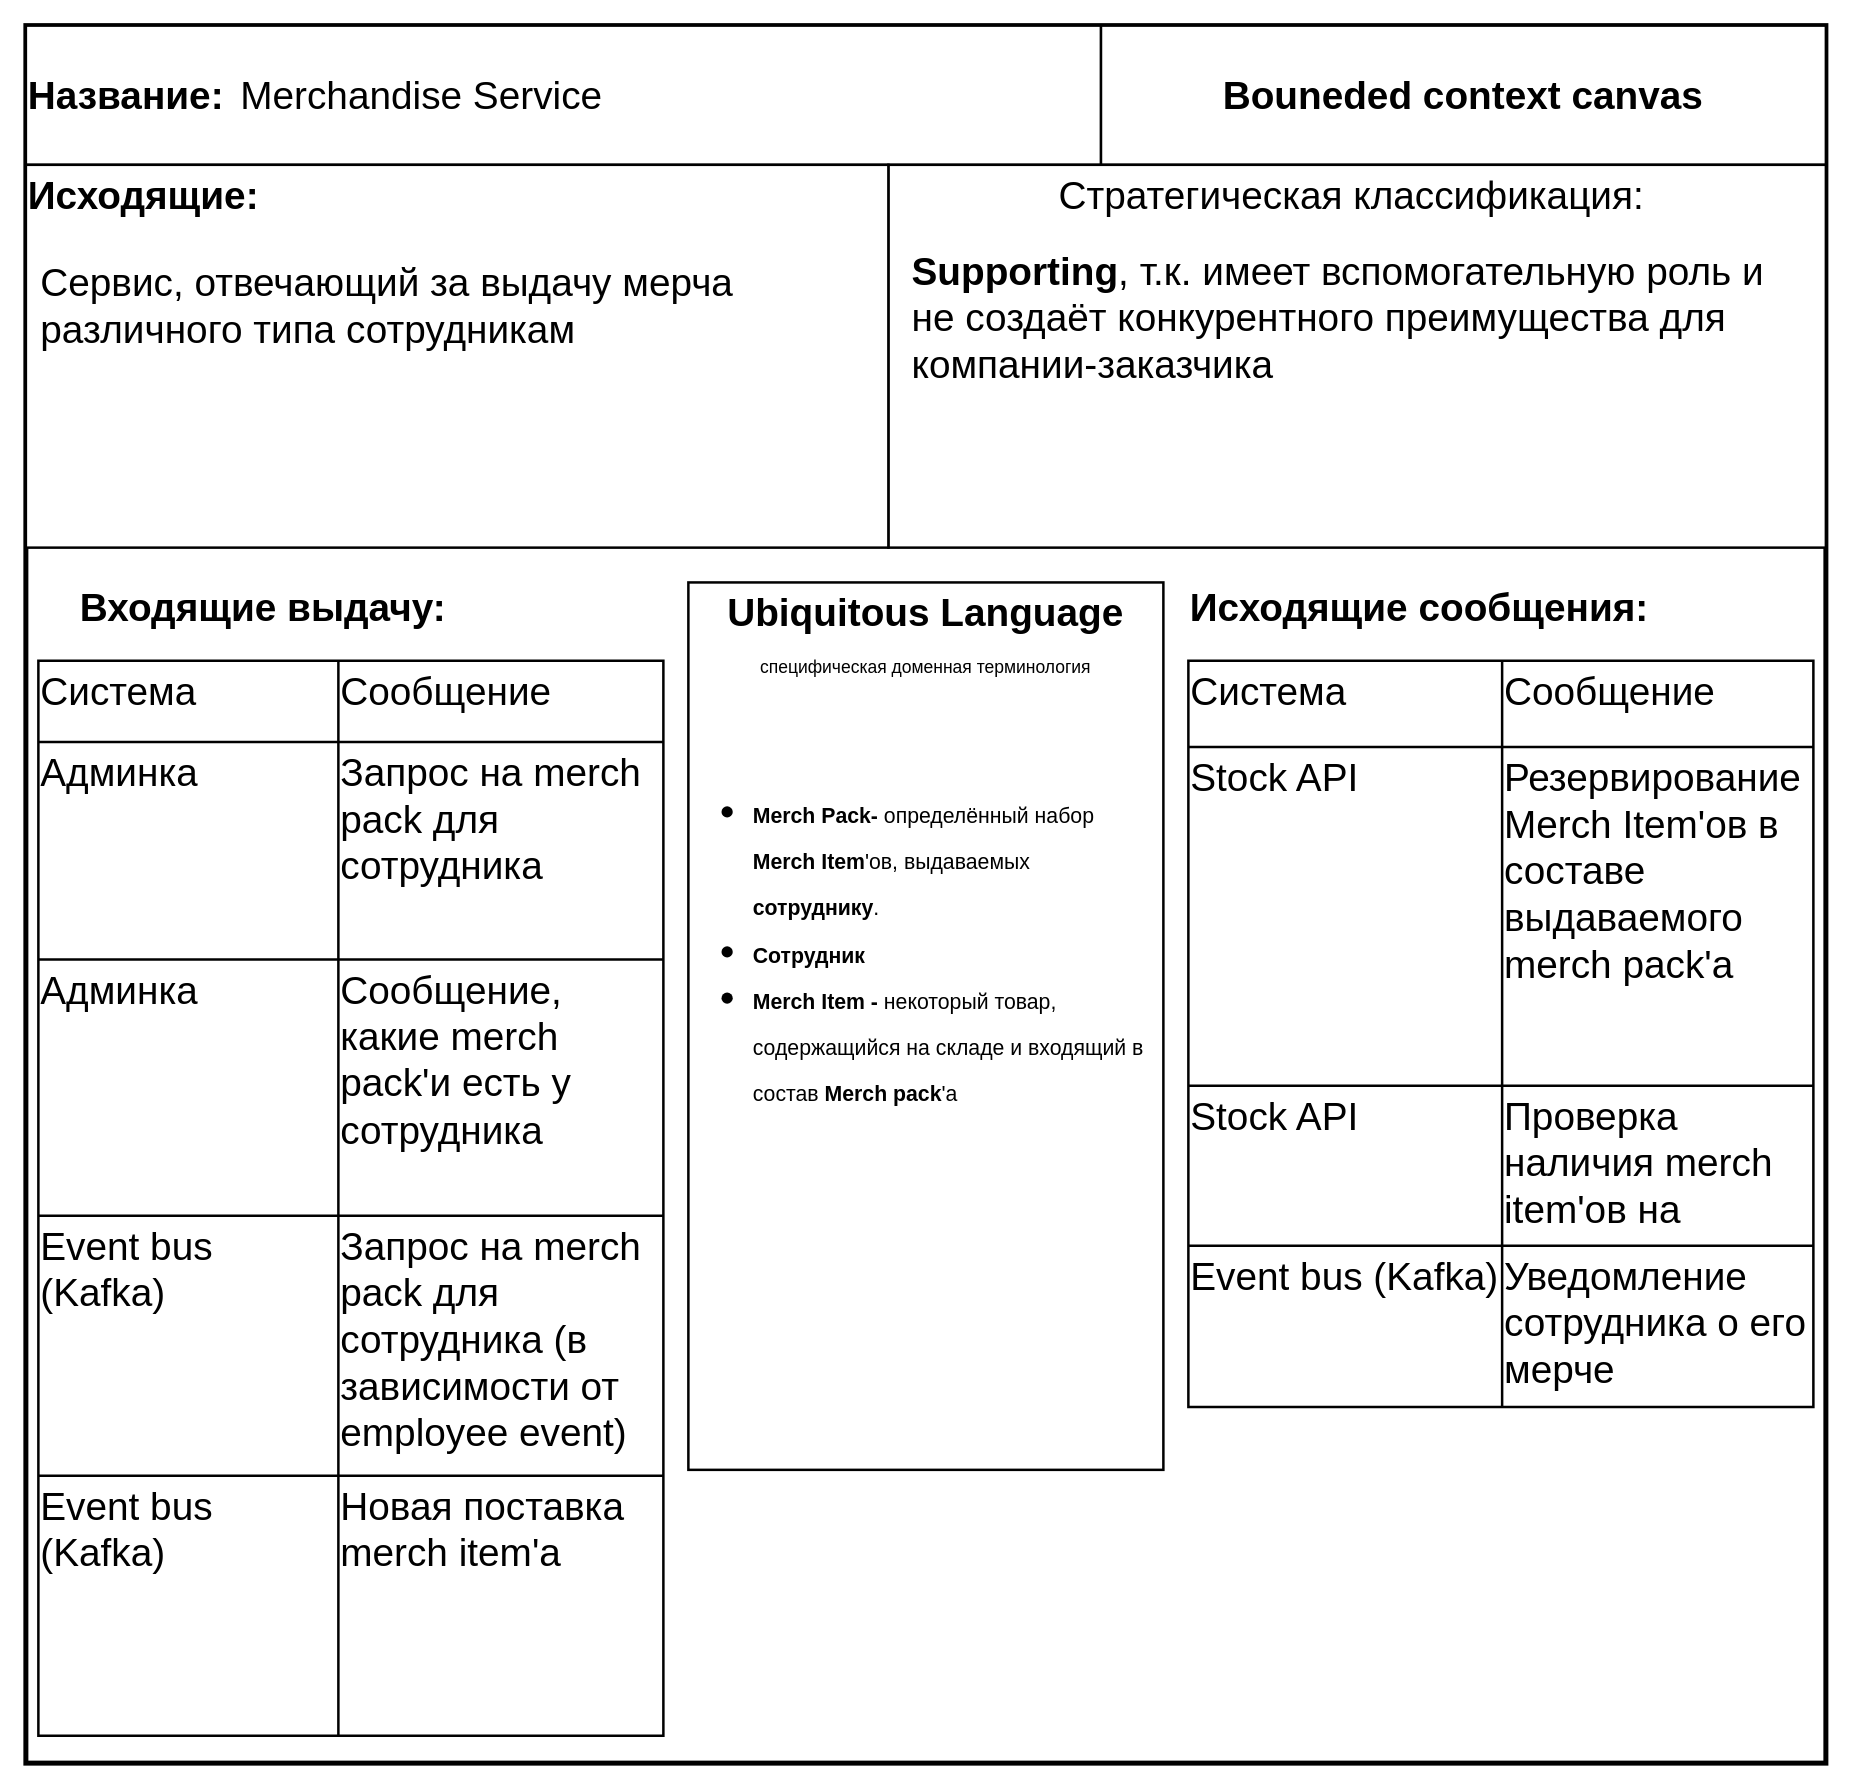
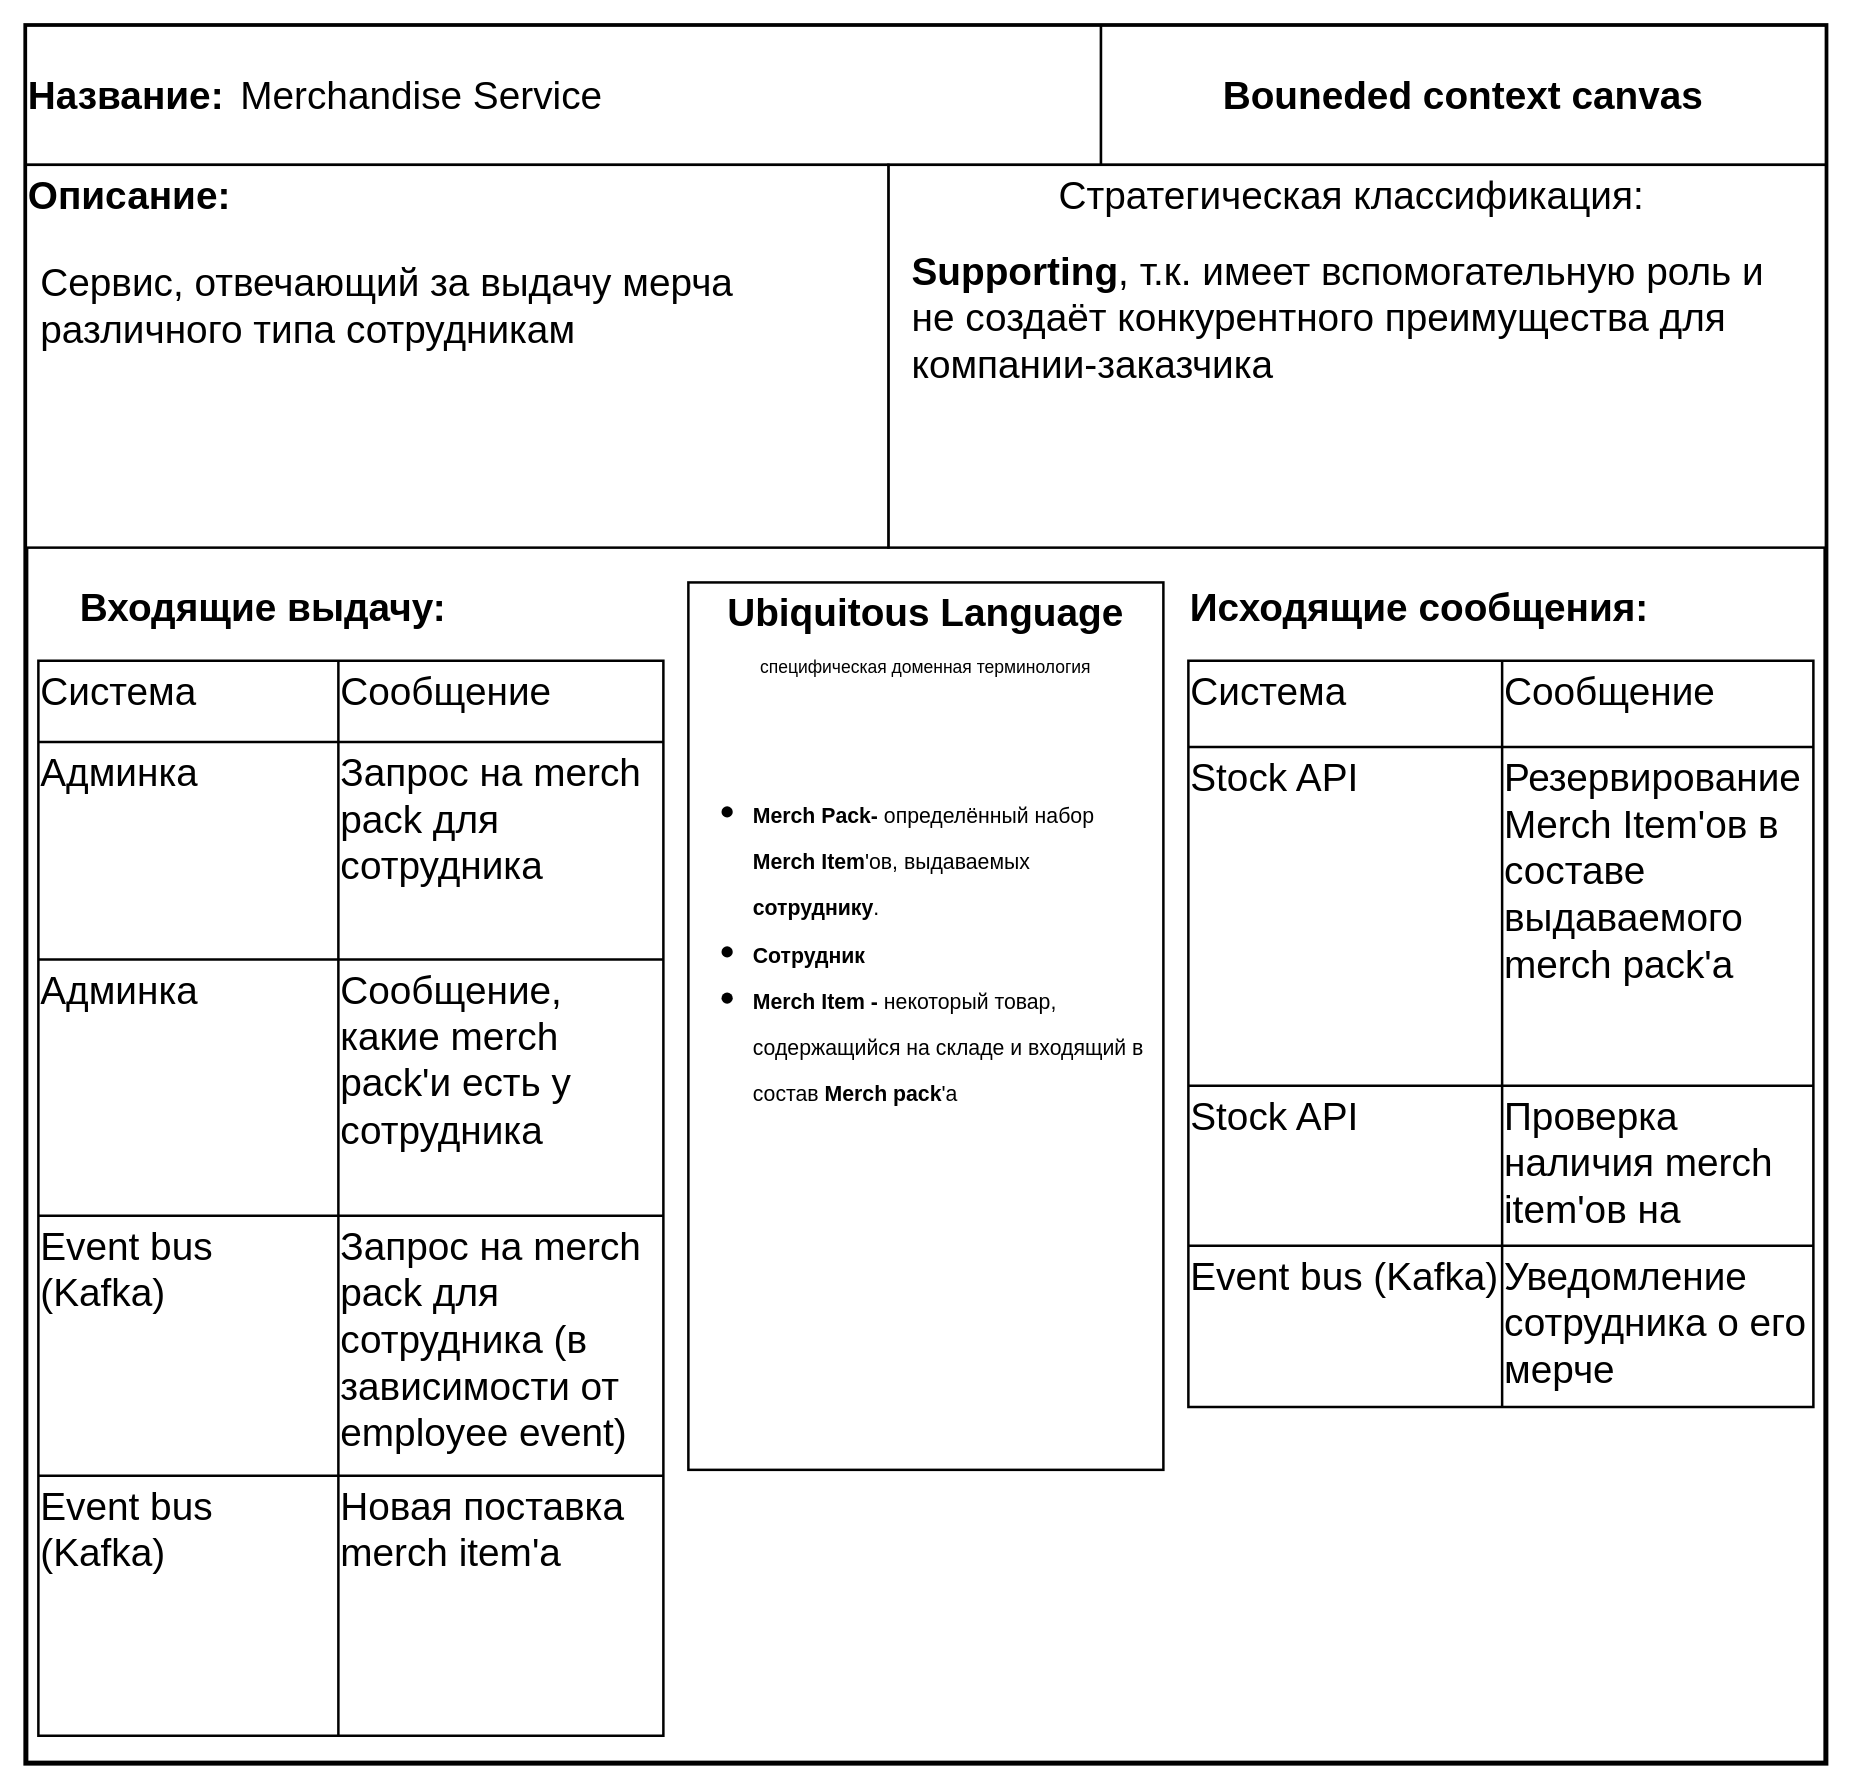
node "Исходящие:": label "Исходящие:" -> "Описание:"
